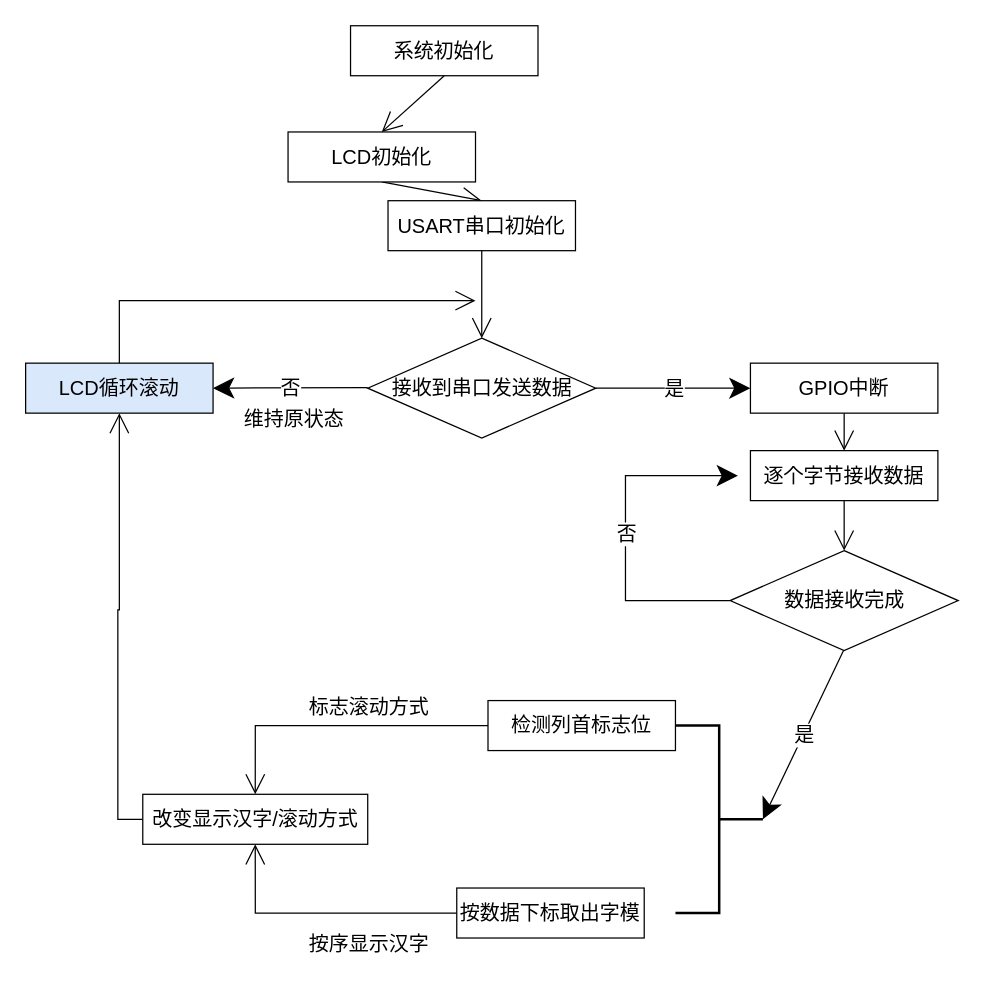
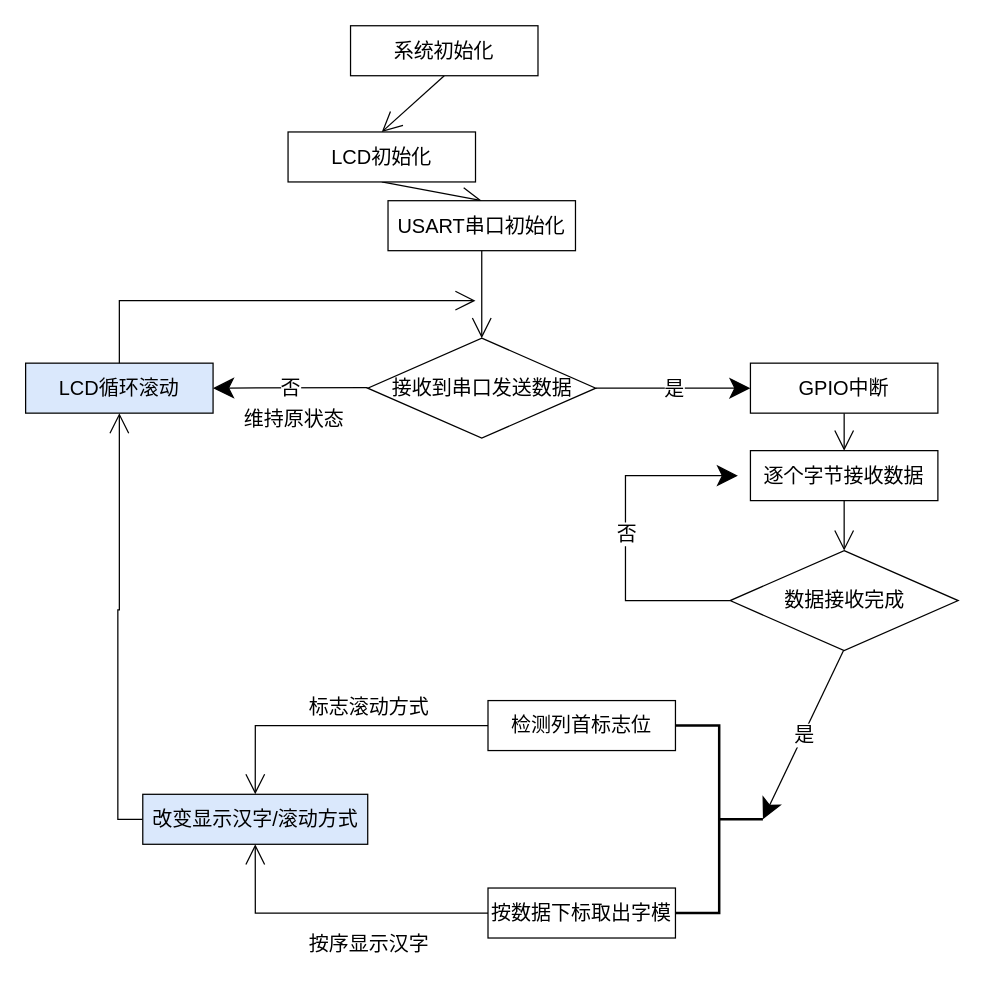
node "改变显示汉字/滚动方式": fillcolor #ffffff -> #dae8fc
node "按数据下标取出字模": moved (551, 913) -> (582, 913)
